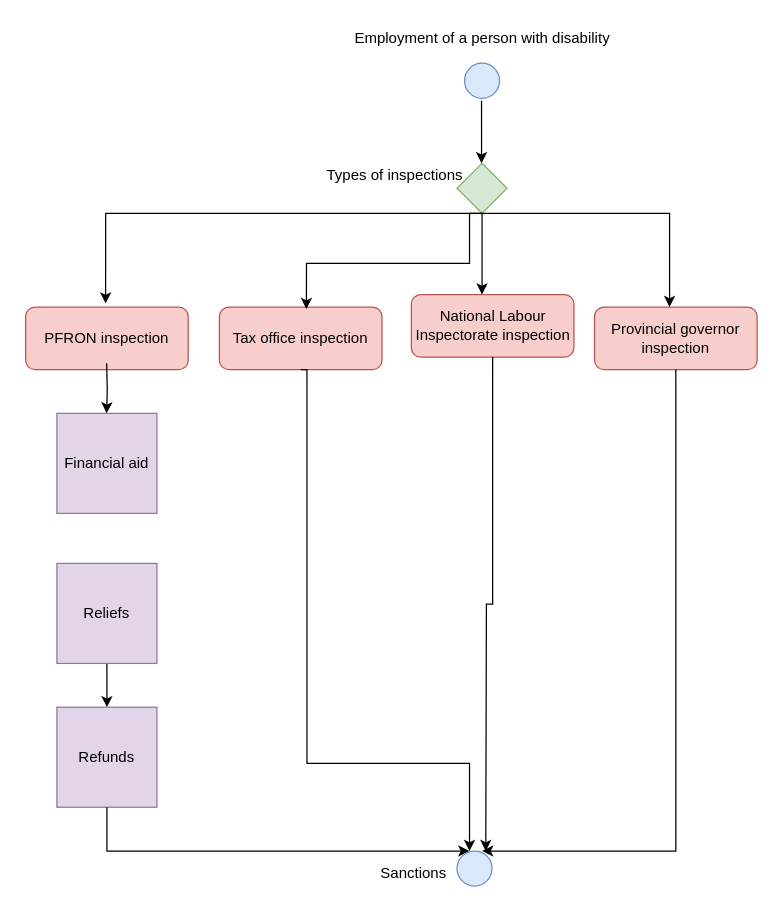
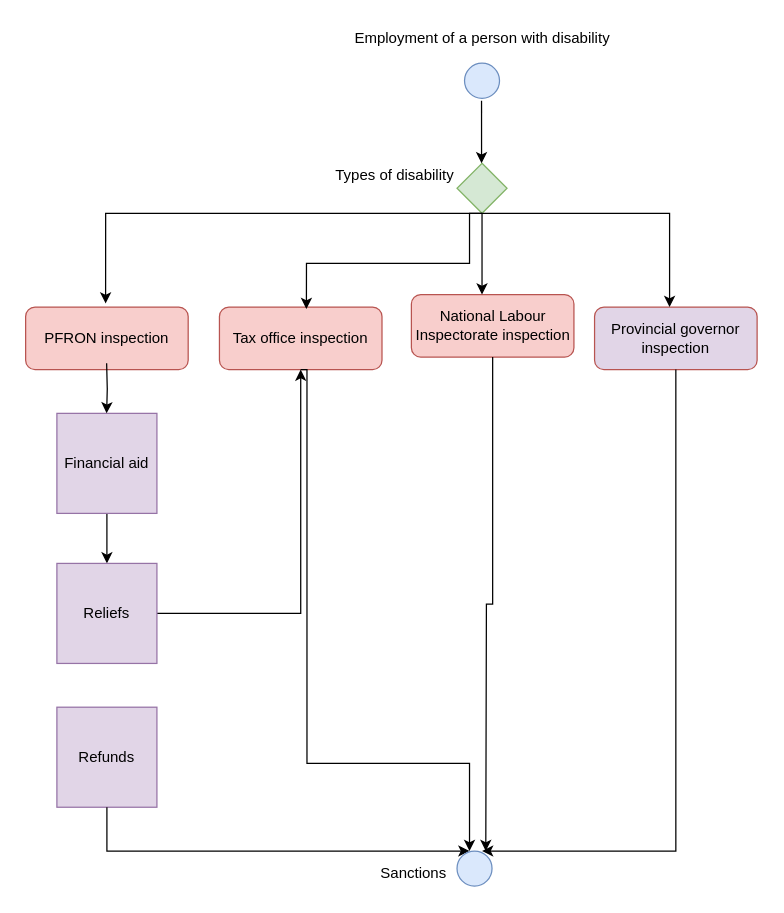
node "Types of inspections": label "Types of inspections" -> "Types of disability"
node "Provincial governor inspection": fillcolor #f8cecc -> #e1d5e7
edge "Financial aid" -> "Reliefs": added
edge "Reliefs" -> "Refunds": now "Reliefs" -> "Tax office inspection"
